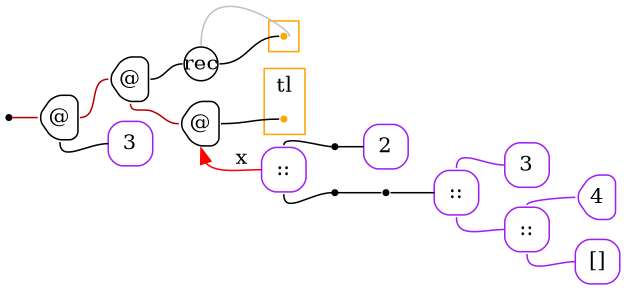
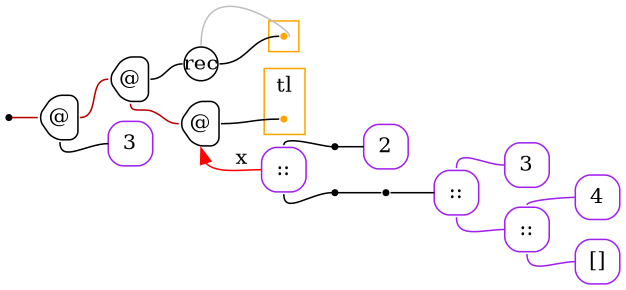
node "4": shape house -> square
